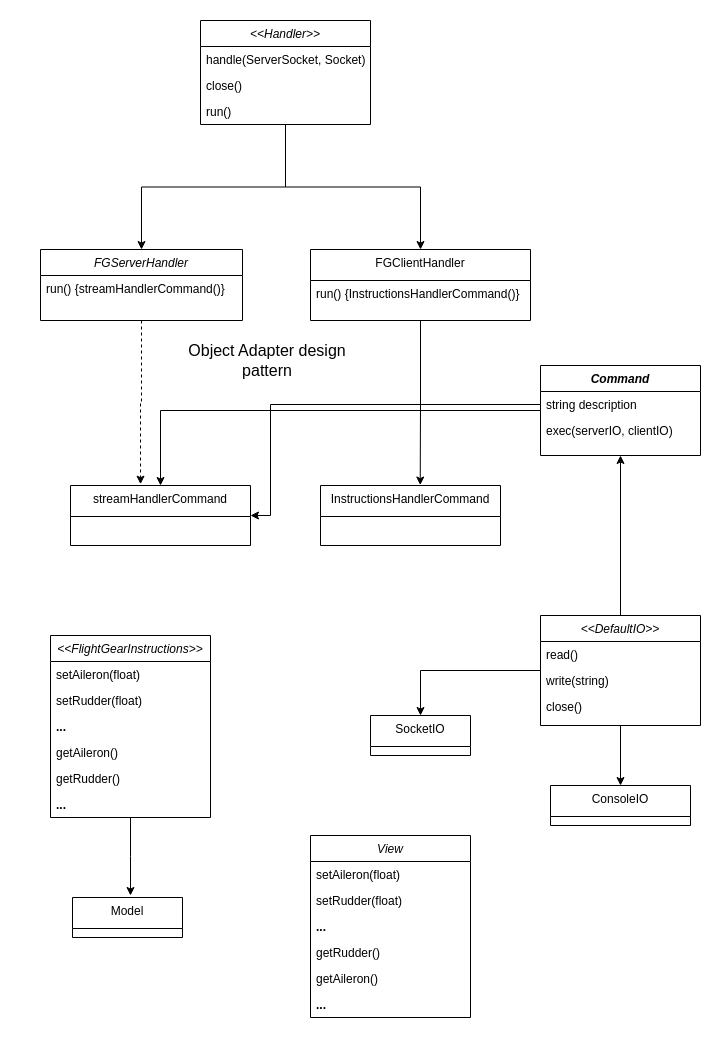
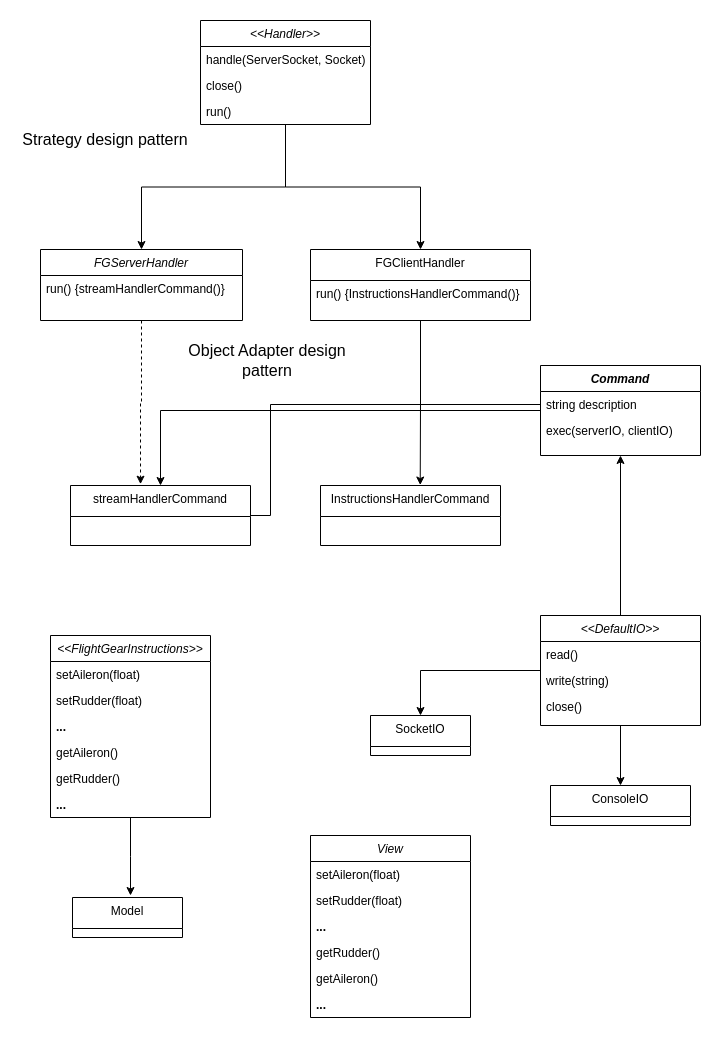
node "Strategy design pattern": added
edge "string description" -> "streamHandlerCommand": arrowhead classic -> none
